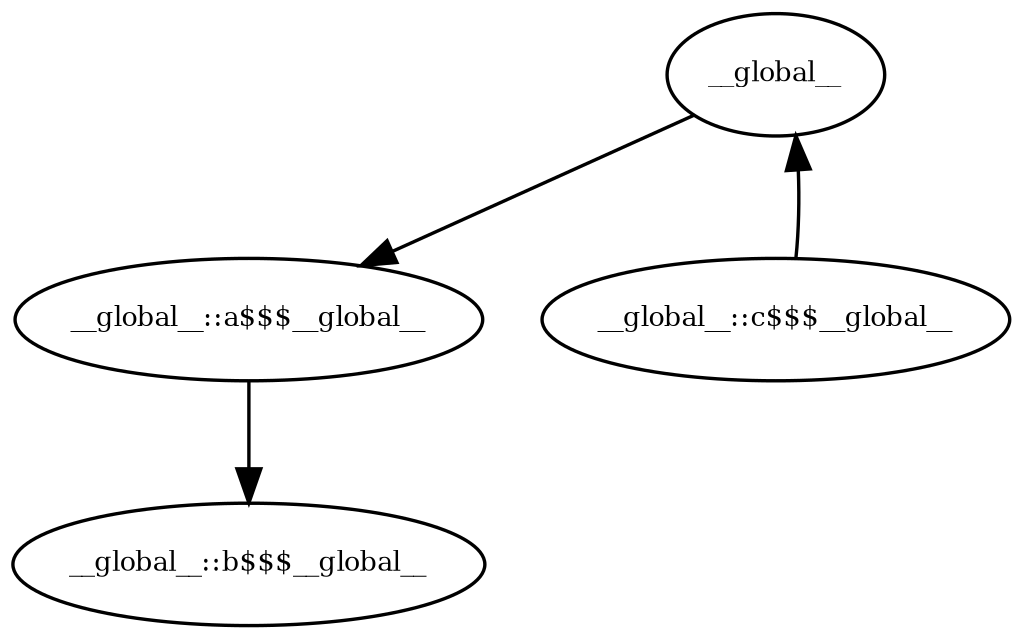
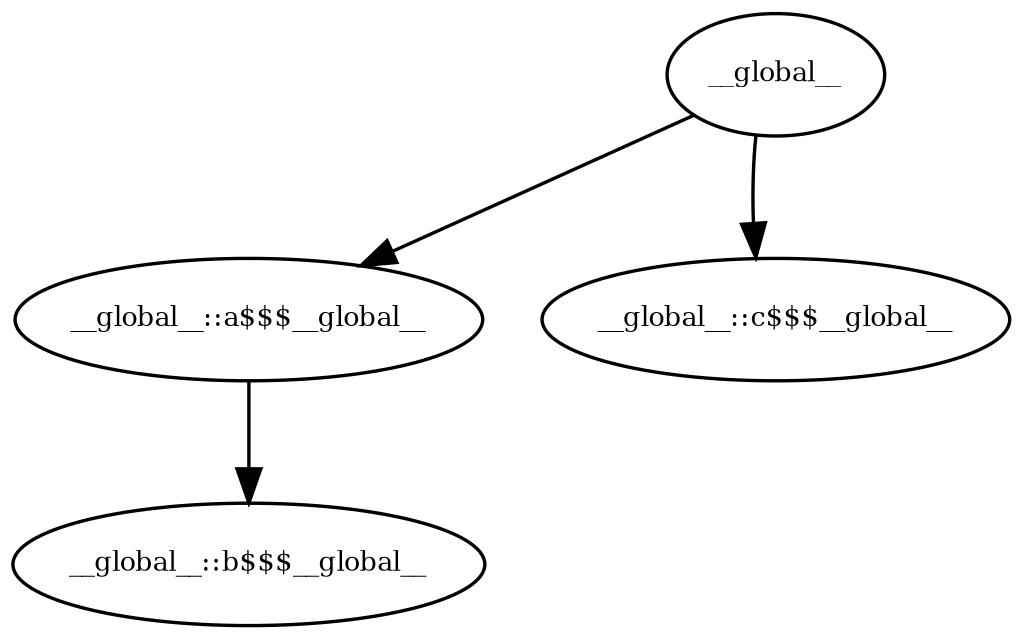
edge "__global__::c$$$__global__" -> "__global__": reversed
